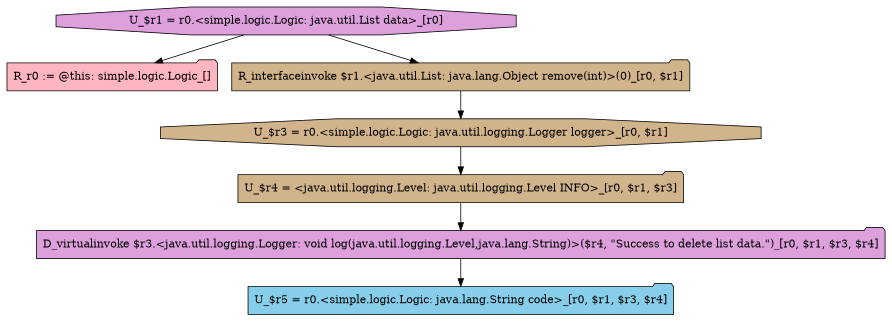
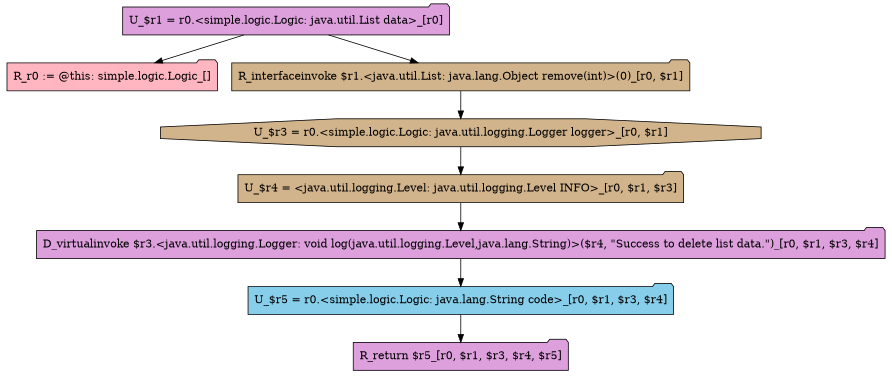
node "U_$r1 = r0.<simple.logic.Logic: java.util.List data>_[r0]": shape octagon -> folder
node "R_return $r5_[r0, $r1, $r3, $r4, $r5]": added
